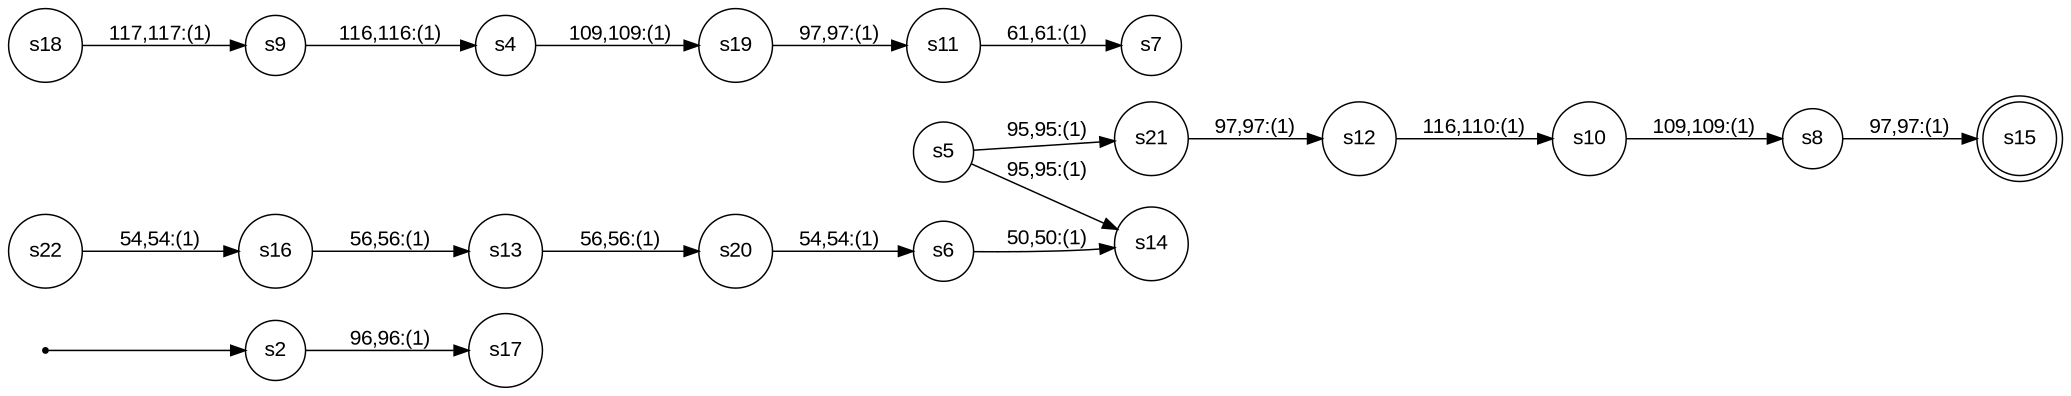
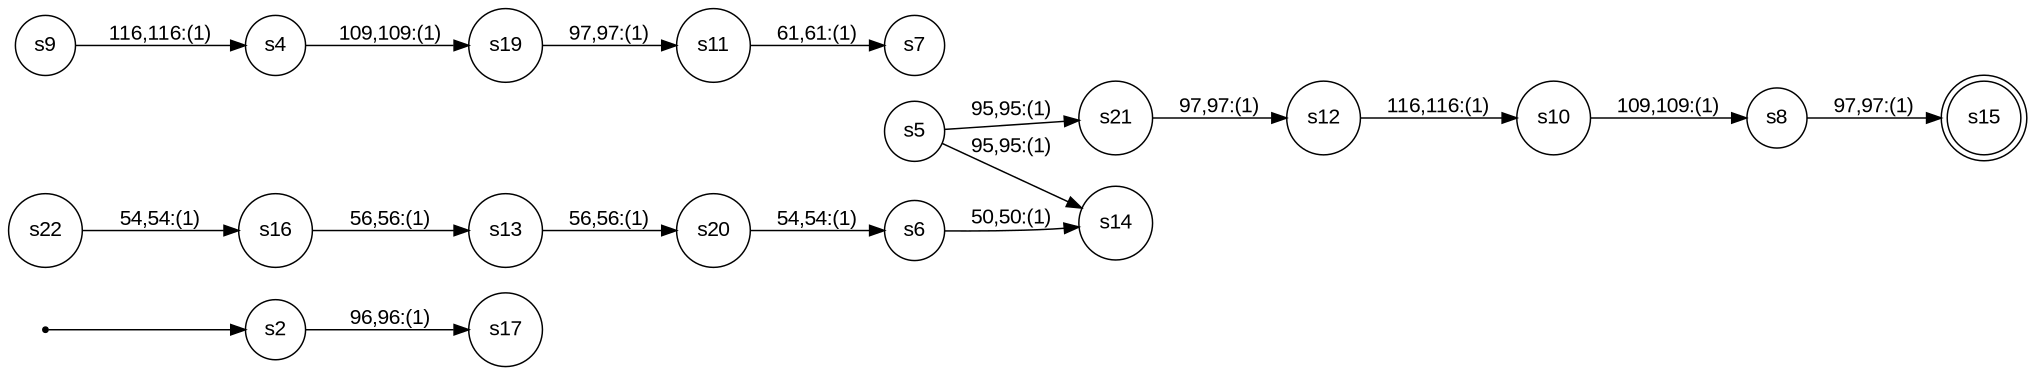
node "s18": removed
edge "s12" -> "s10": label "116,110:(1)" -> "116,116:(1)"
